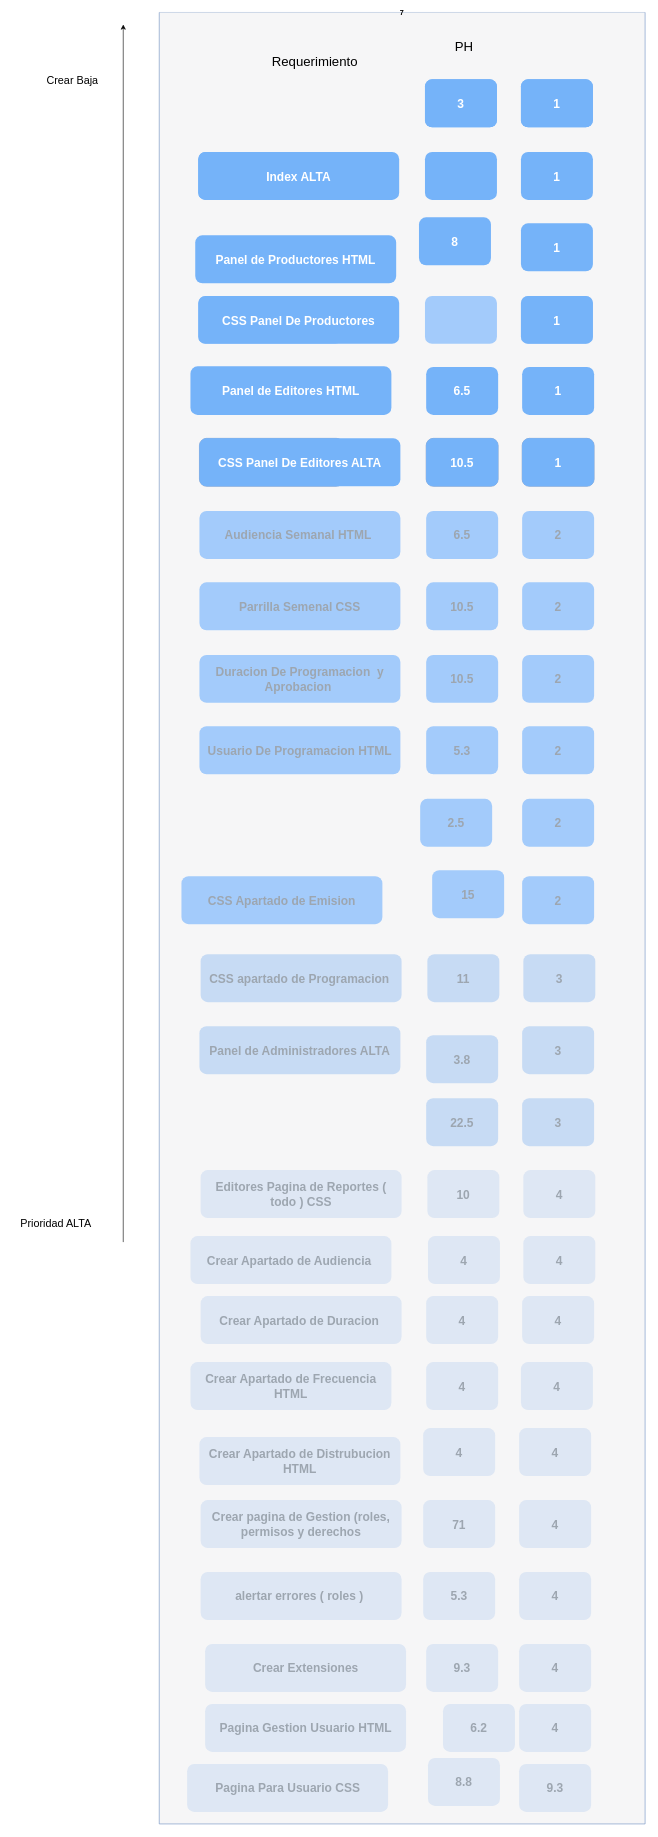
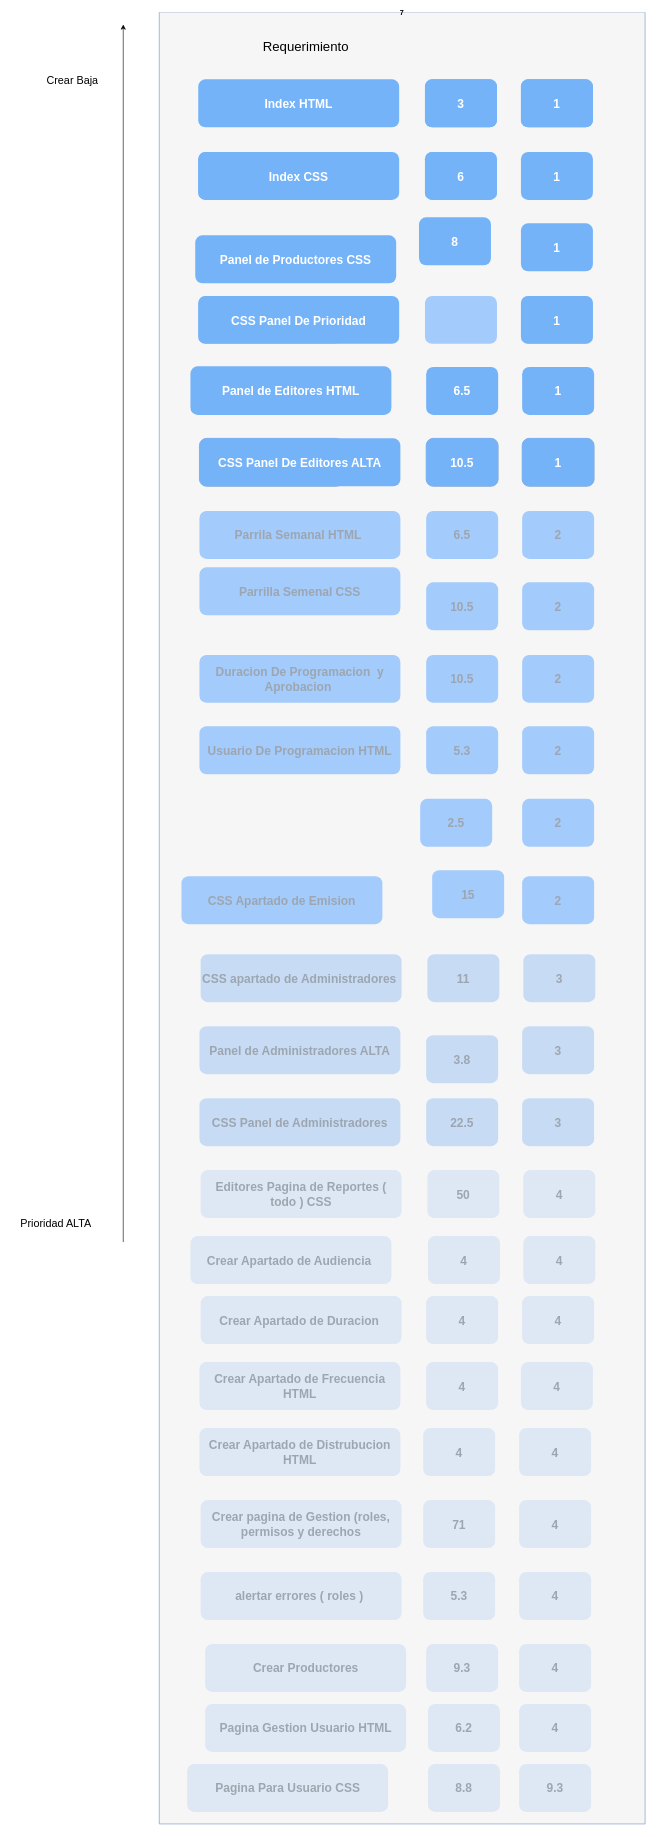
node "PH": removed
node "Requerimiento": moved (315, 62) -> (306, 47)
node "Index HTML": added
node "Index ALTA": label "Index ALTA" -> "Index CSS"
node "6": added
node "Panel de Productores HTML": label "Panel de Productores HTML" -> "Panel de Productores CSS"
node "CSS Panel De Productores": label "CSS Panel De Productores" -> "CSS Panel De Prioridad"
node "Audiencia Semanal HTML": label "Audiencia Semanal HTML" -> "Parrila Semanal HTML"
node "Parrilla Semenal CSS": moved (300, 606) -> (300, 591)
node "CSS apartado de Programacion": label "CSS apartado de Programacion" -> "CSS apartado de Administradores"
node "CSS Panel de Administradores": added
node "10": label "10" -> "50"
node "Crear Apartado de Frecuencia HTML": moved (291, 1386) -> (300, 1386)
node "Crear Apartado de Distrubucion HTML": moved (300, 1461) -> (300, 1452)
node "Crear Extensiones": label "Crear Extensiones" -> "Crear Productores"
node "6.2": moved (479, 1728) -> (464, 1728)
node "8.8": moved (464, 1782) -> (464, 1788)
